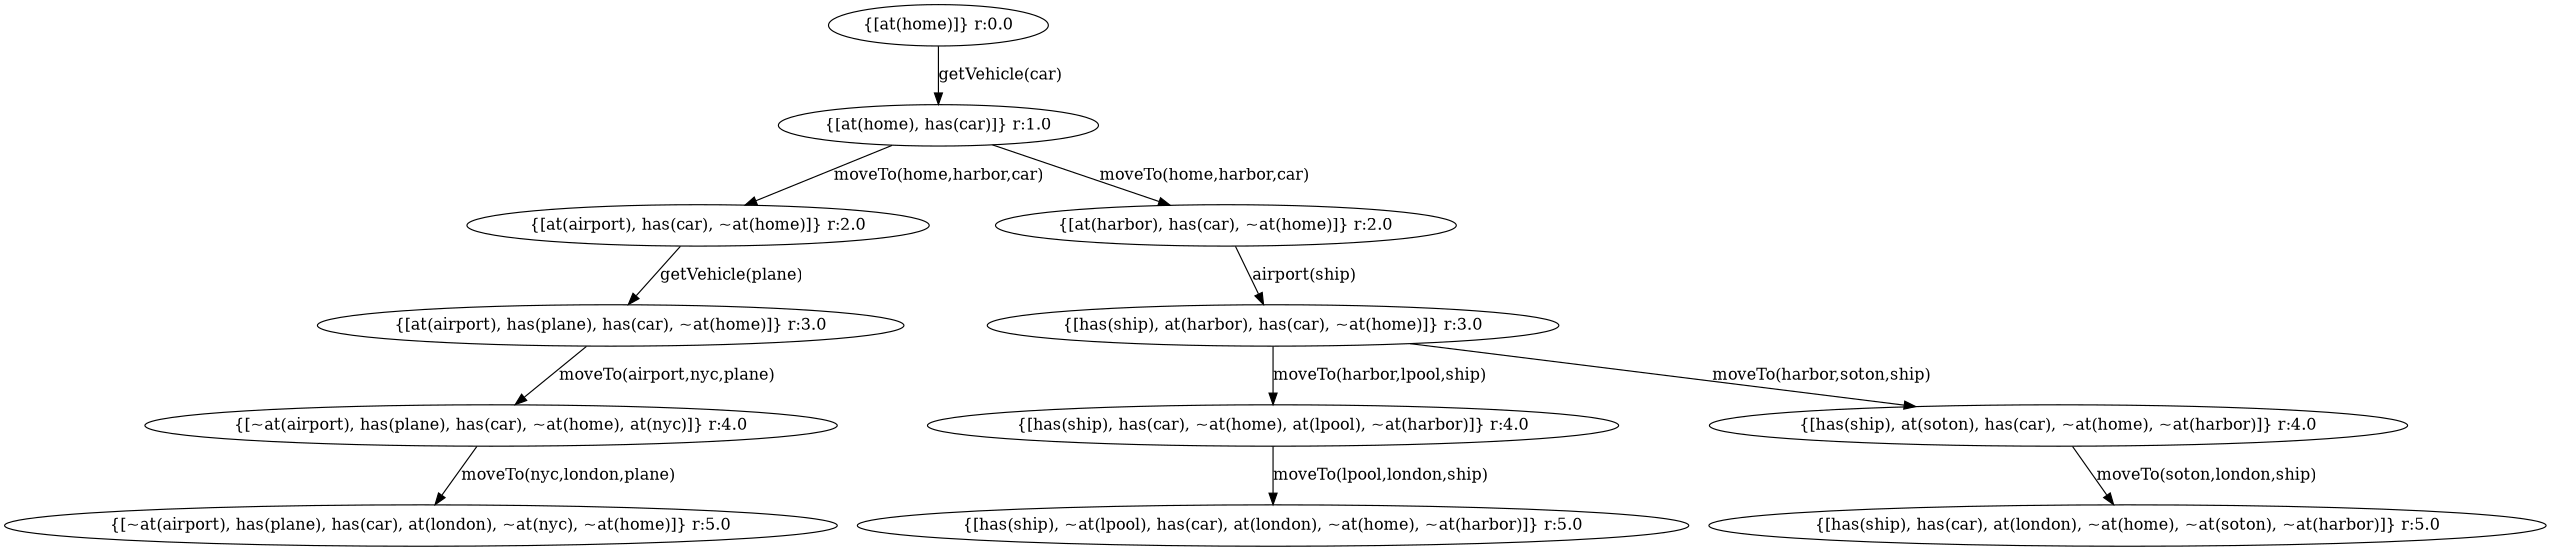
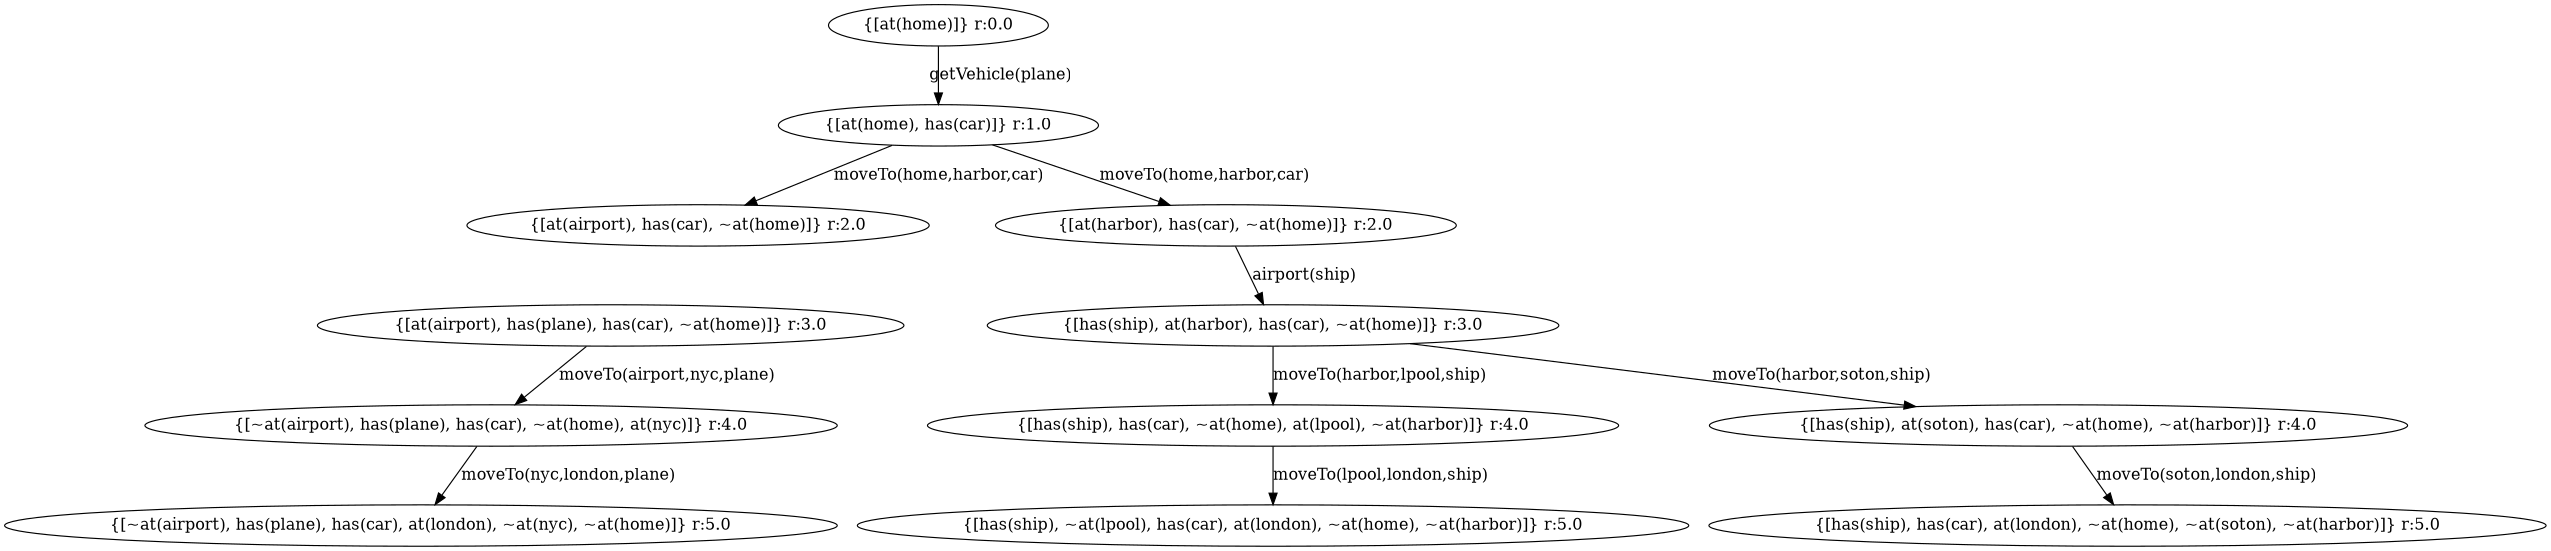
edge "{[at(home)]} r:0.0" -> "{[at(home), has(car)]} r:1.0": label "getVehicle(car)" -> "getVehicle(plane)"
edge "{[at(airport), has(car), ~at(home)]} r:2.0" -> "{[at(airport), has(plane), has(car), ~at(home)]} r:3.0": removed, label "getVehicle(plane)"
